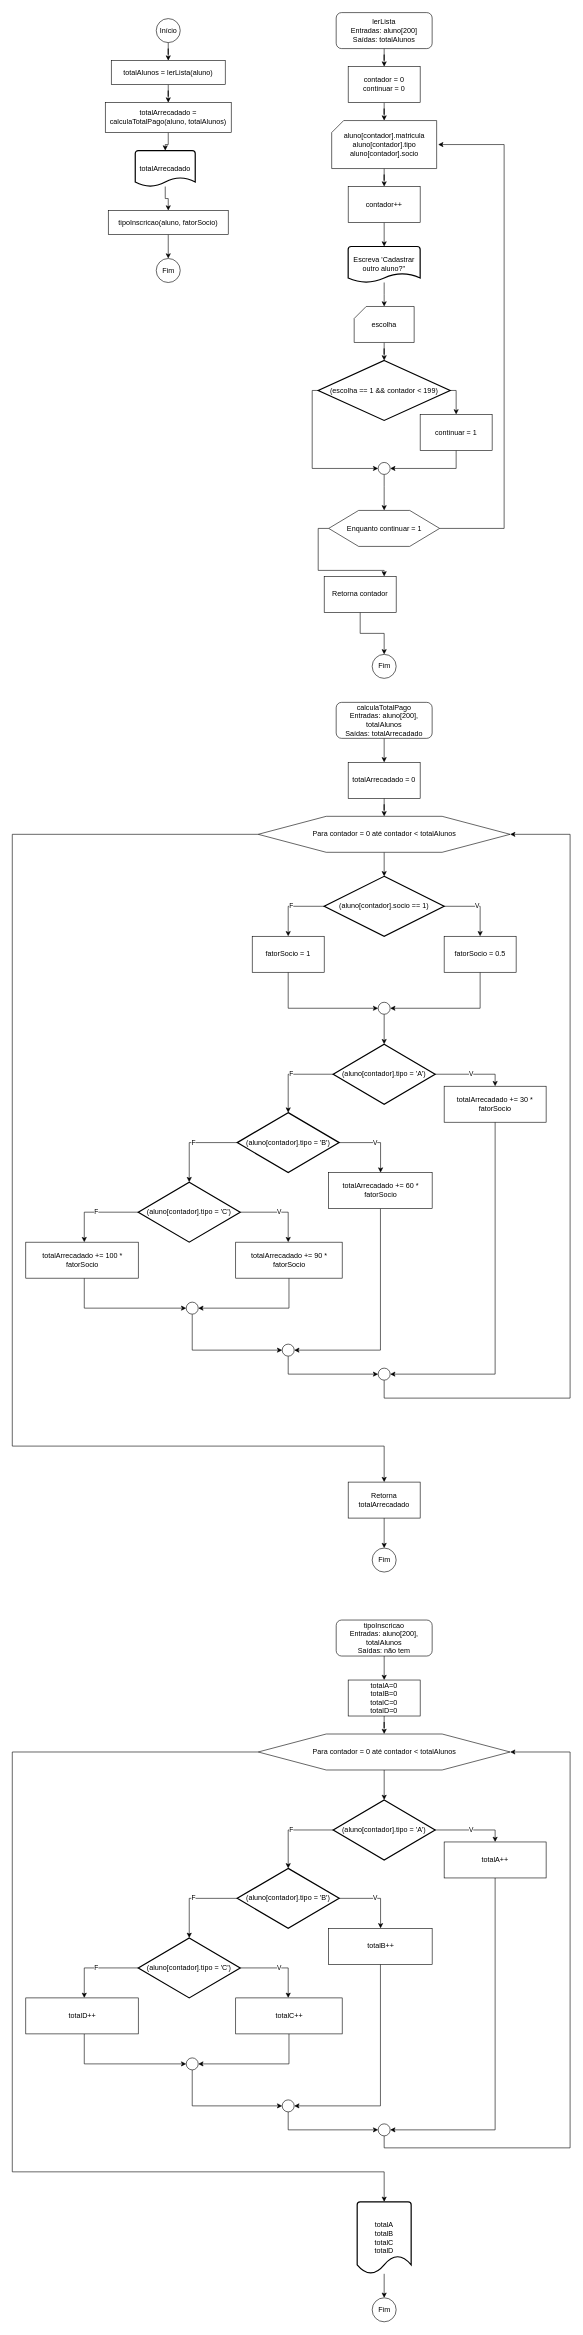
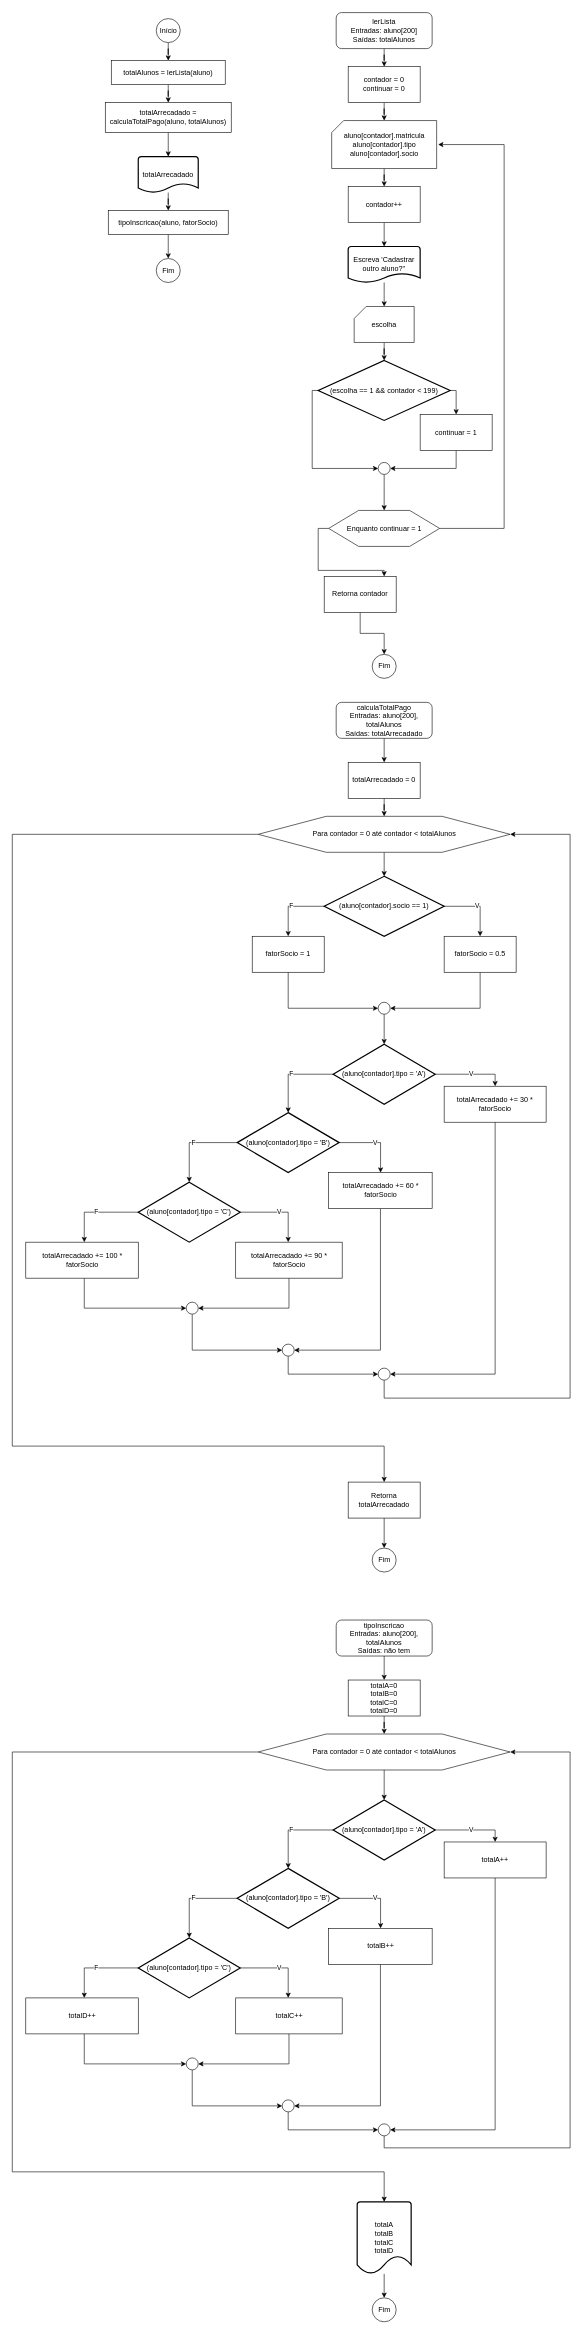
node "totalArrecadado": moved (165, 168) -> (168, 174)
